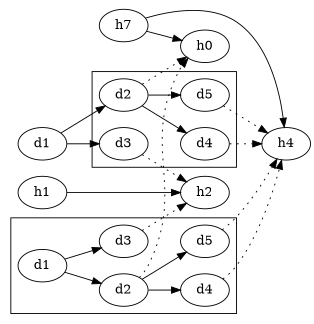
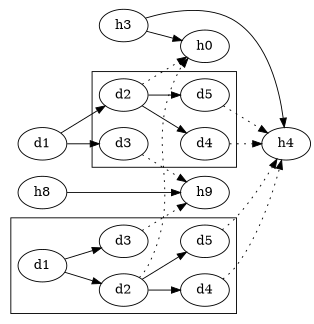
node "h7": label "h7" -> "h3"
node "h1": label "h1" -> "h8"
node "h2": label "h2" -> "h9"
